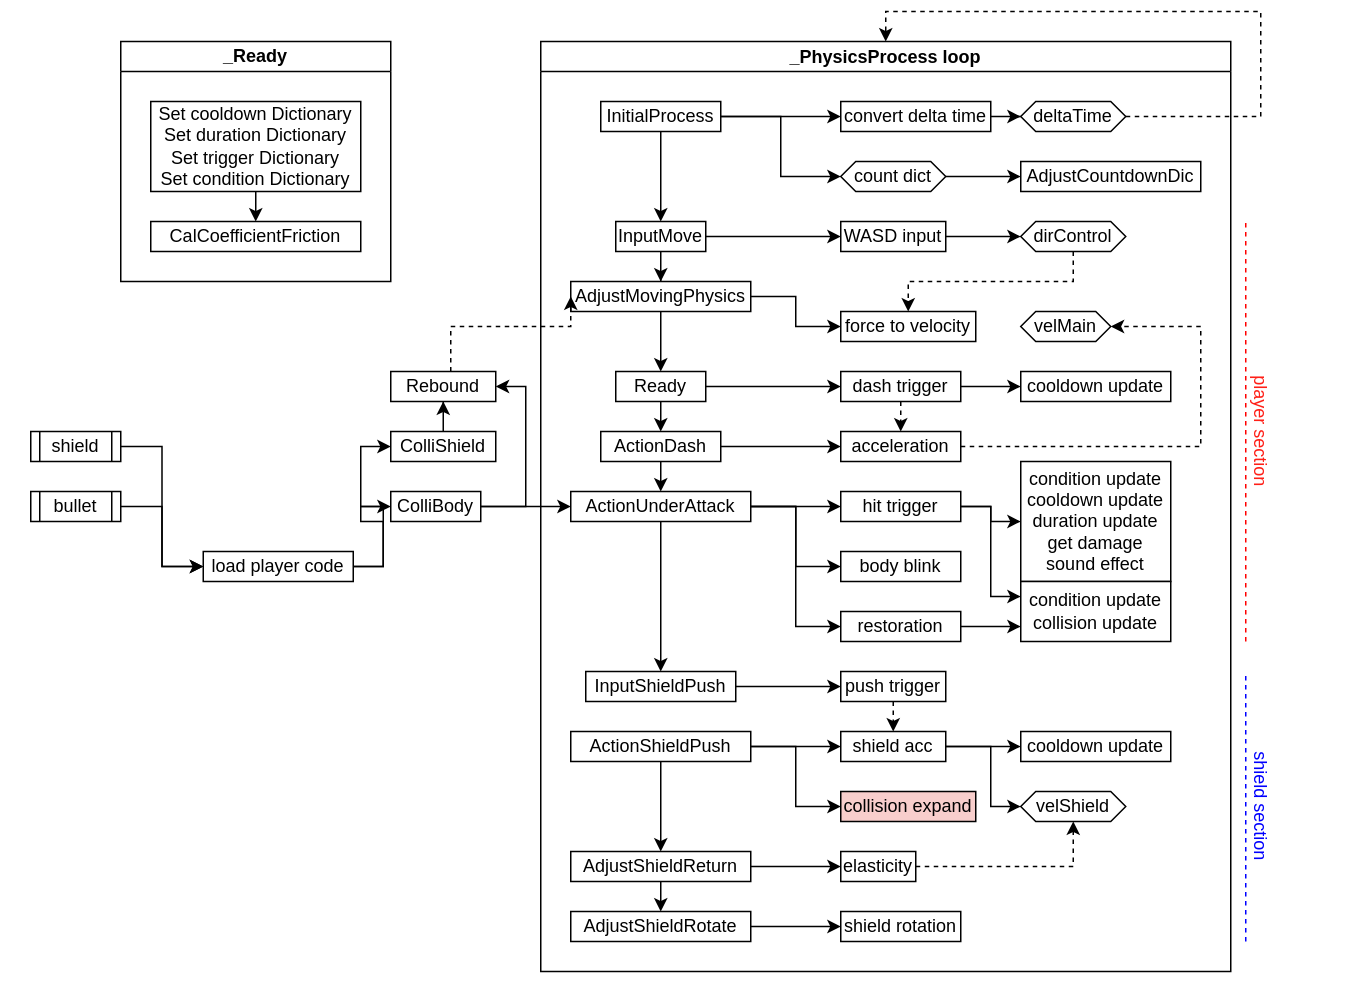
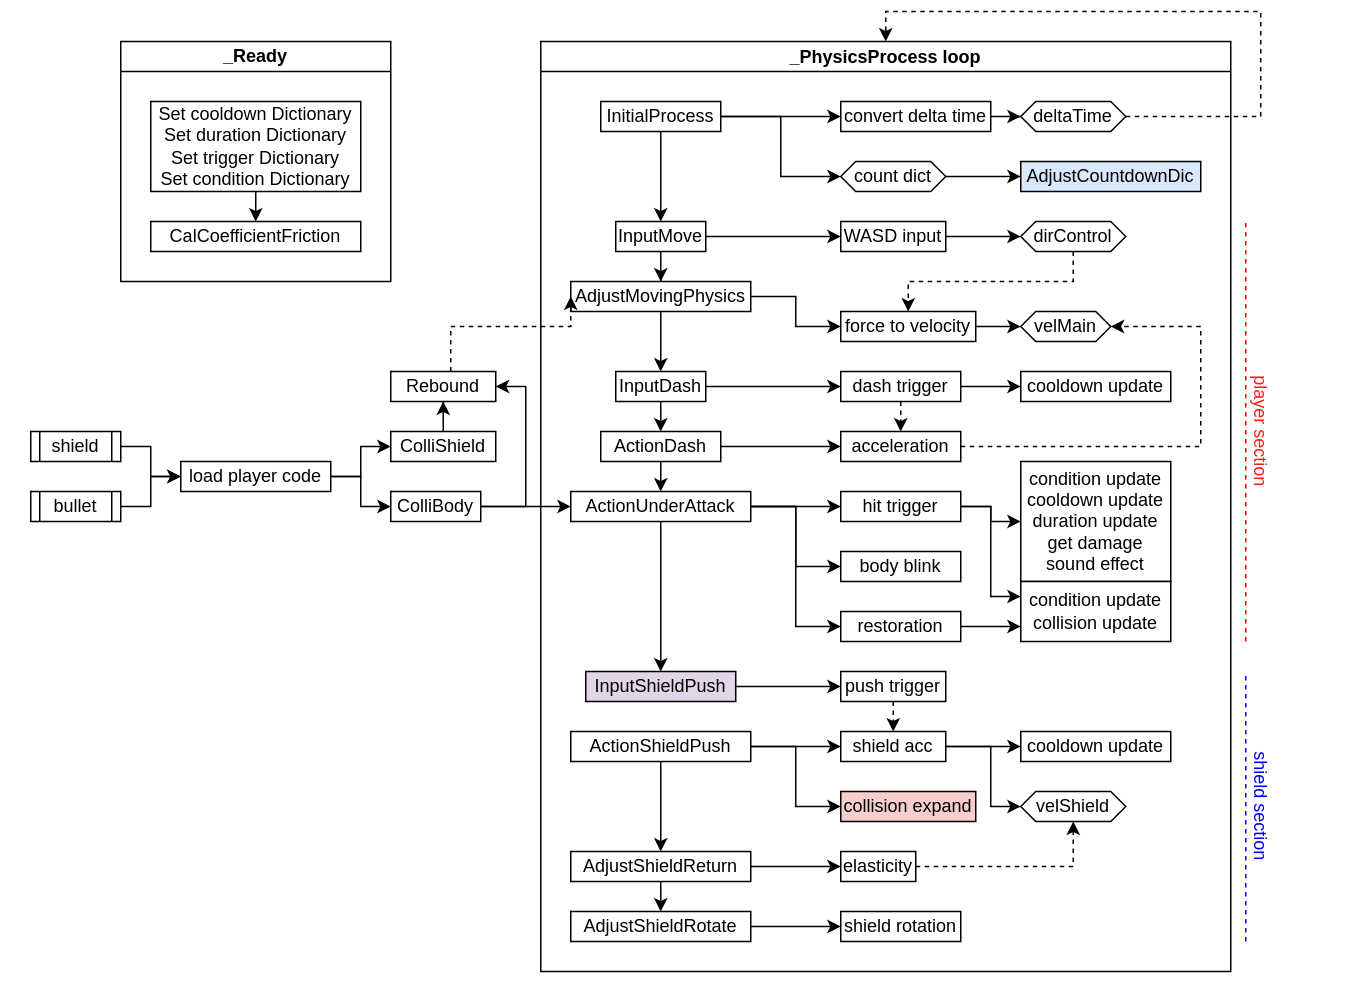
node "AdjustCountdownDic": fillcolor #ffffff -> #dae8fc
edge "force to velocity" -> "velMain": added
node "Ready": label "Ready" -> "InputDash"
node "load player code": moved (278, 566) -> (256, 476)
node "InputShieldPush": fillcolor #ffffff -> #e1d5e7
